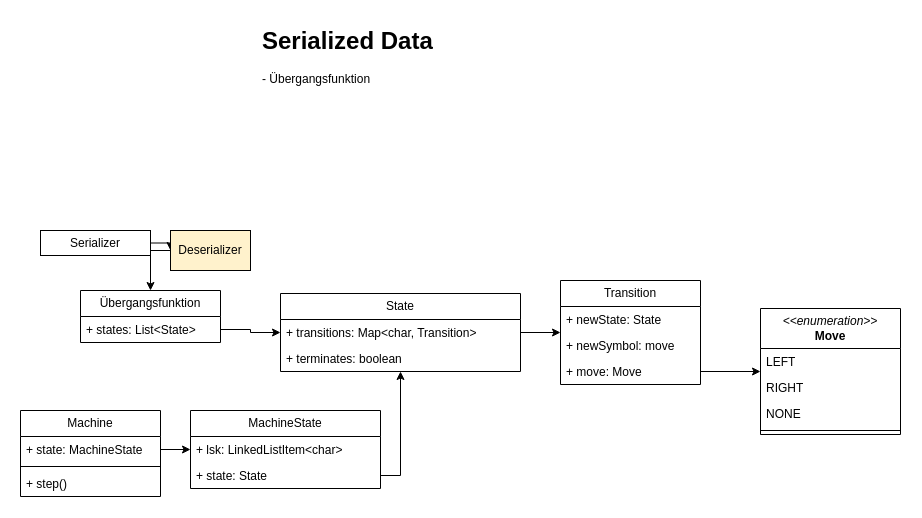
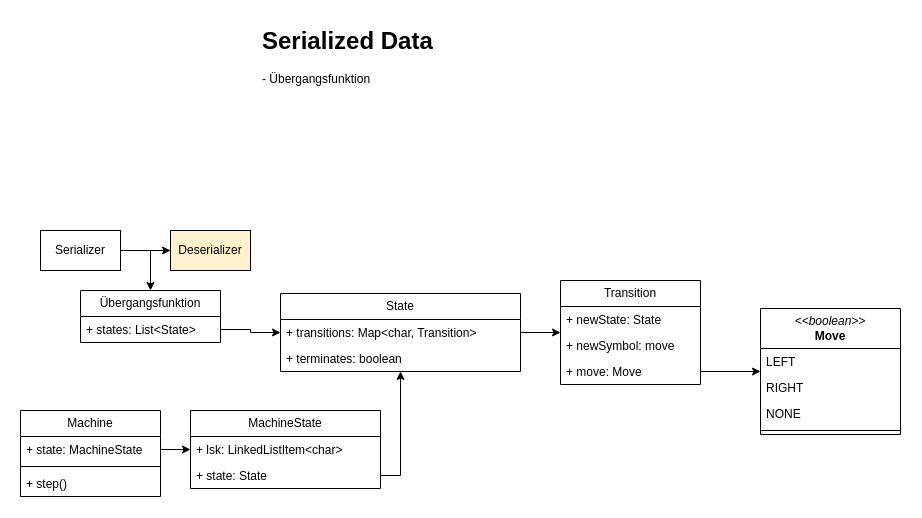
node "Serializer": size 110x25 -> 80x40
node "<<enumeration>> Move": label "<<enumeration>> Move" -> "<<boolean>> Move"
